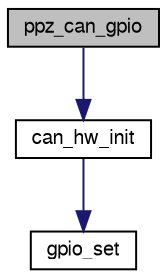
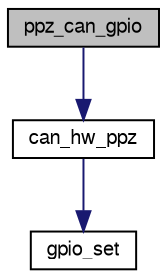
node "can_hw_init": label "can_hw_init" -> "can_hw_ppz"
